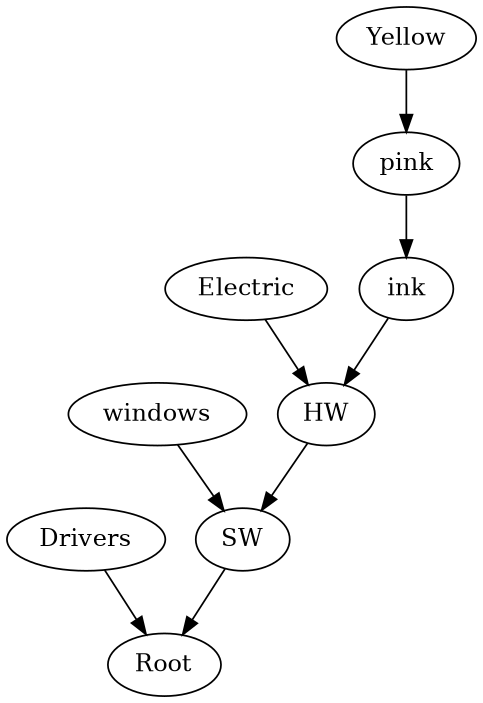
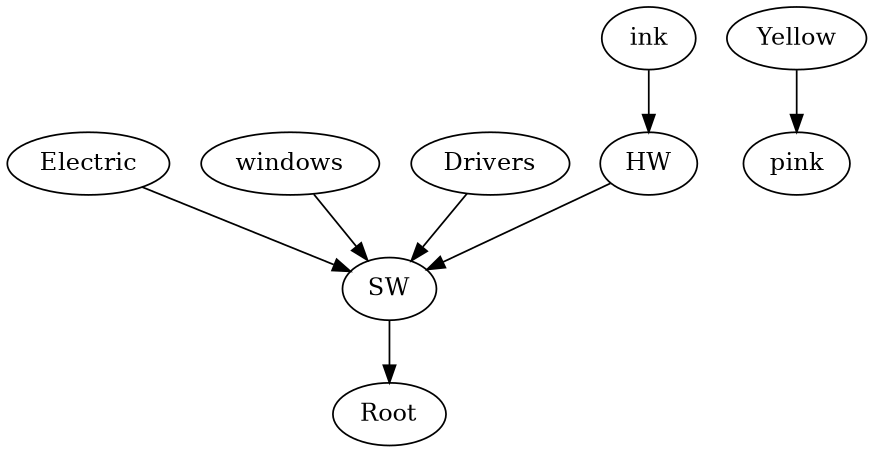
edge "pink" -> "ink": removed
edge "Electric" -> "HW": now "Electric" -> "SW"
edge "Drivers" -> "Root": now "Drivers" -> "SW"
